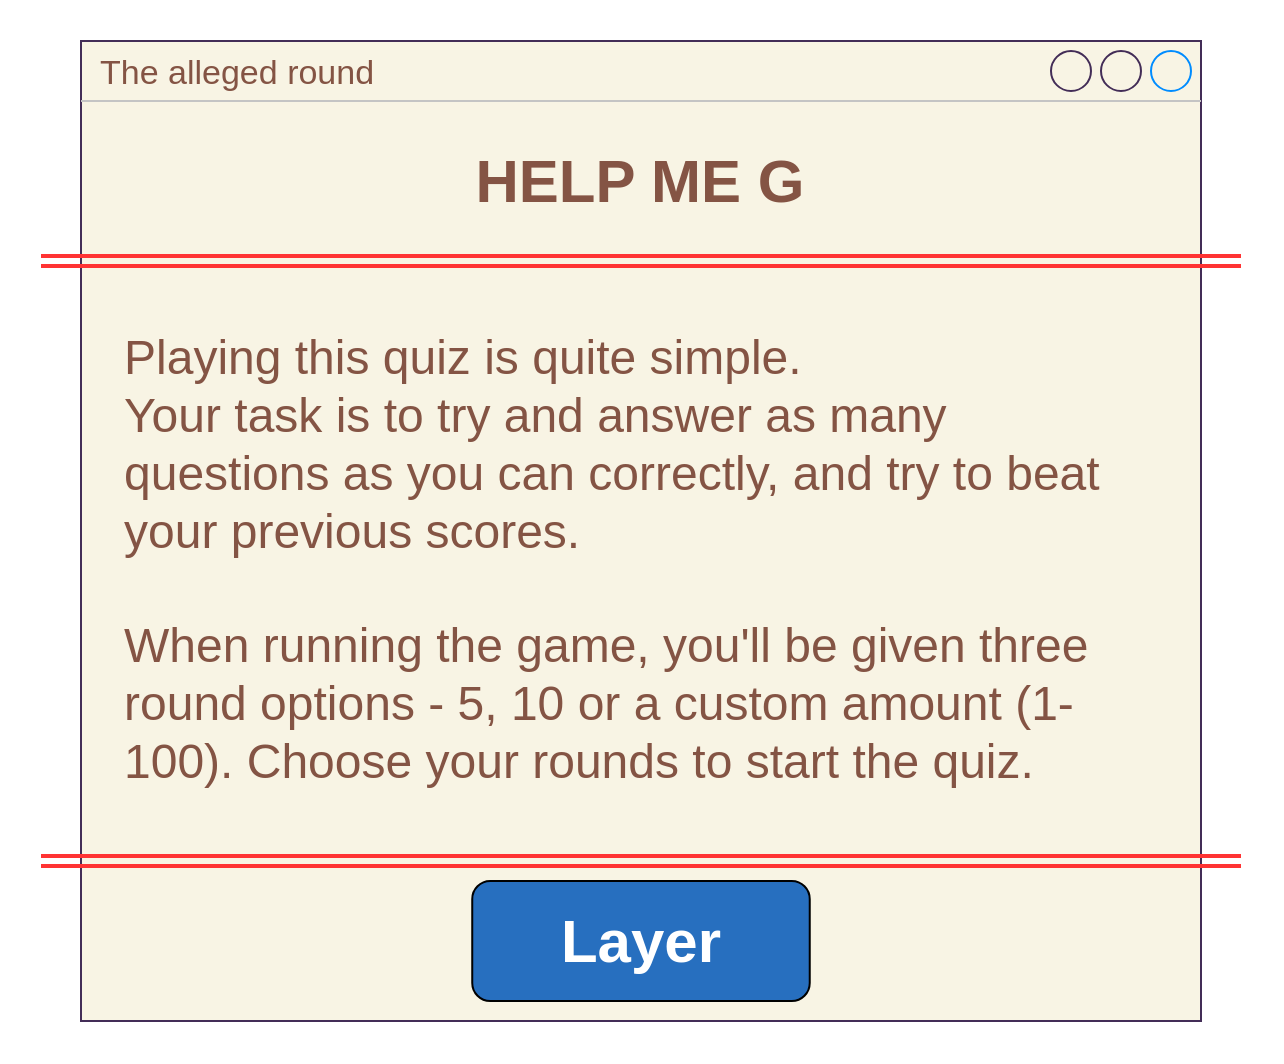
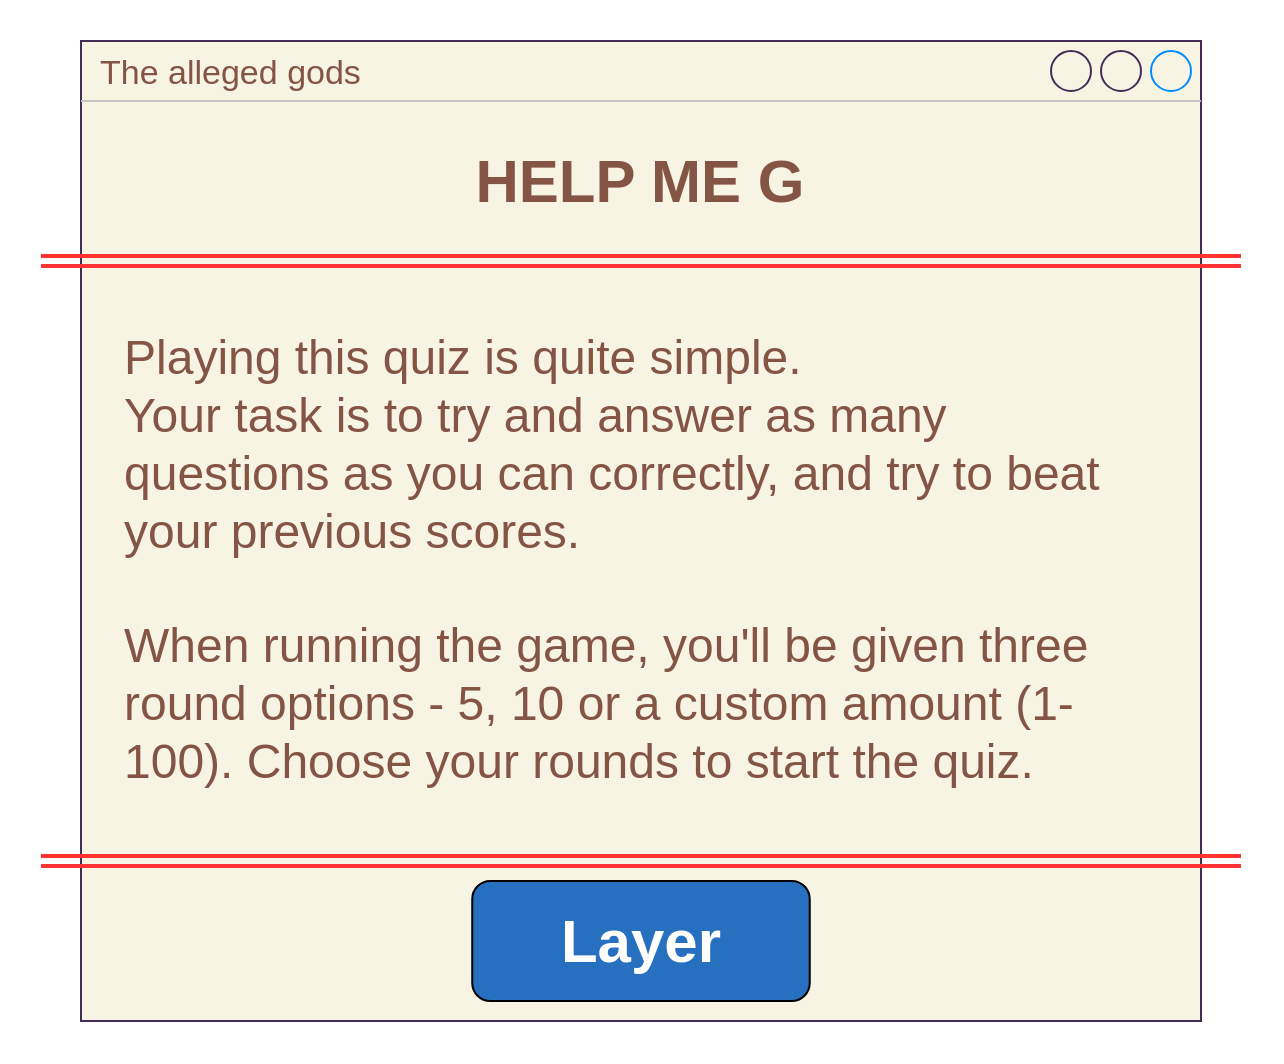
node "The alleged round": label "The alleged round" -> "The alleged gods"
